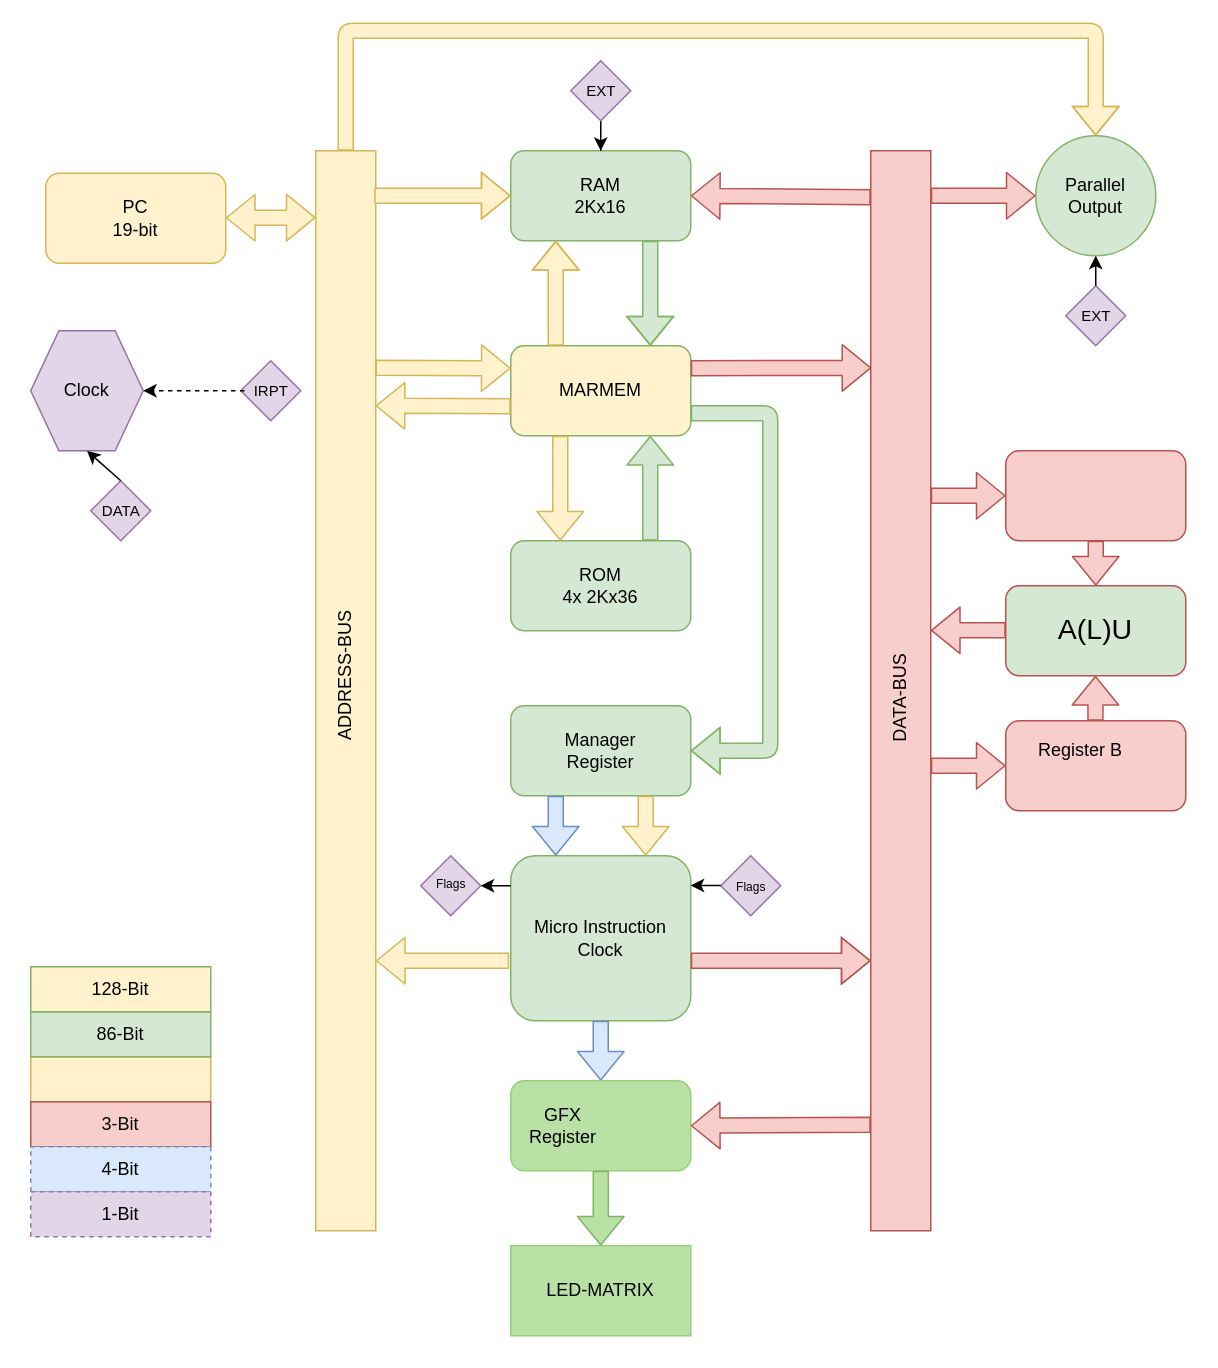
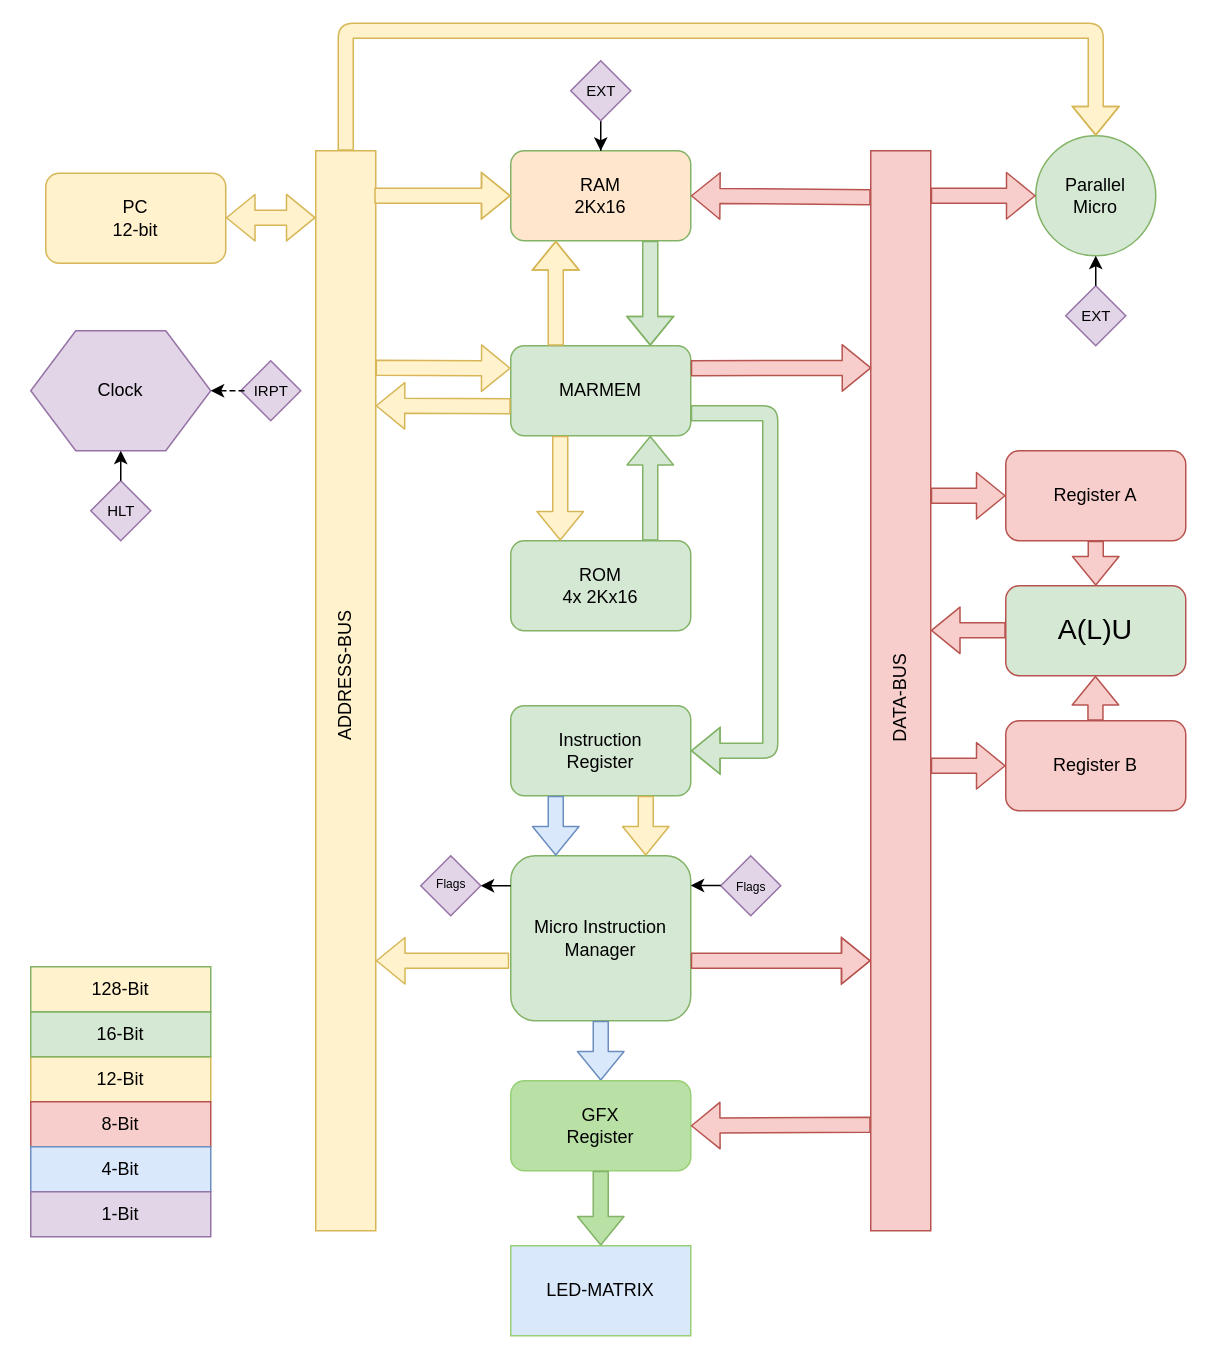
node "RAM 2Kx16": fillcolor #d5e8d4 -> #ffe6cc
node "Parallel Output": label "Parallel Output" -> "Parallel Micro"
node "PC 19-bit": label "PC 19-bit" -> "PC 12-bit"
node "Clock": size 113x120 -> 180x120
node "MARMEM": fillcolor #fff2cc -> #d5e8d4
node "Register A": added
node "DATA": label "DATA" -> "HLT"
node "ROM 4x 2Kx36": label "ROM 4x 2Kx36" -> "ROM 4x 2Kx16"
node "Manager Register": label "Manager Register" -> "Instruction Register"
node "Register B": moved (1081, 751) -> (1096, 766)
node "Micro Instruction Clock": label "Micro Instruction Clock" -> "Micro Instruction Manager"
node "86-Bit": label "86-Bit" -> "16-Bit"
node "12-Bit": added
node "3-Bit": label "3-Bit" -> "8-Bit"
node "GFX Register": moved (563, 1126) -> (601, 1126)
node "4-Bit": style dashed -> solid
node "1-Bit": style dashed -> solid
node "LED-MATRIX": fillcolor #b9e0a5 -> #dae8fc
